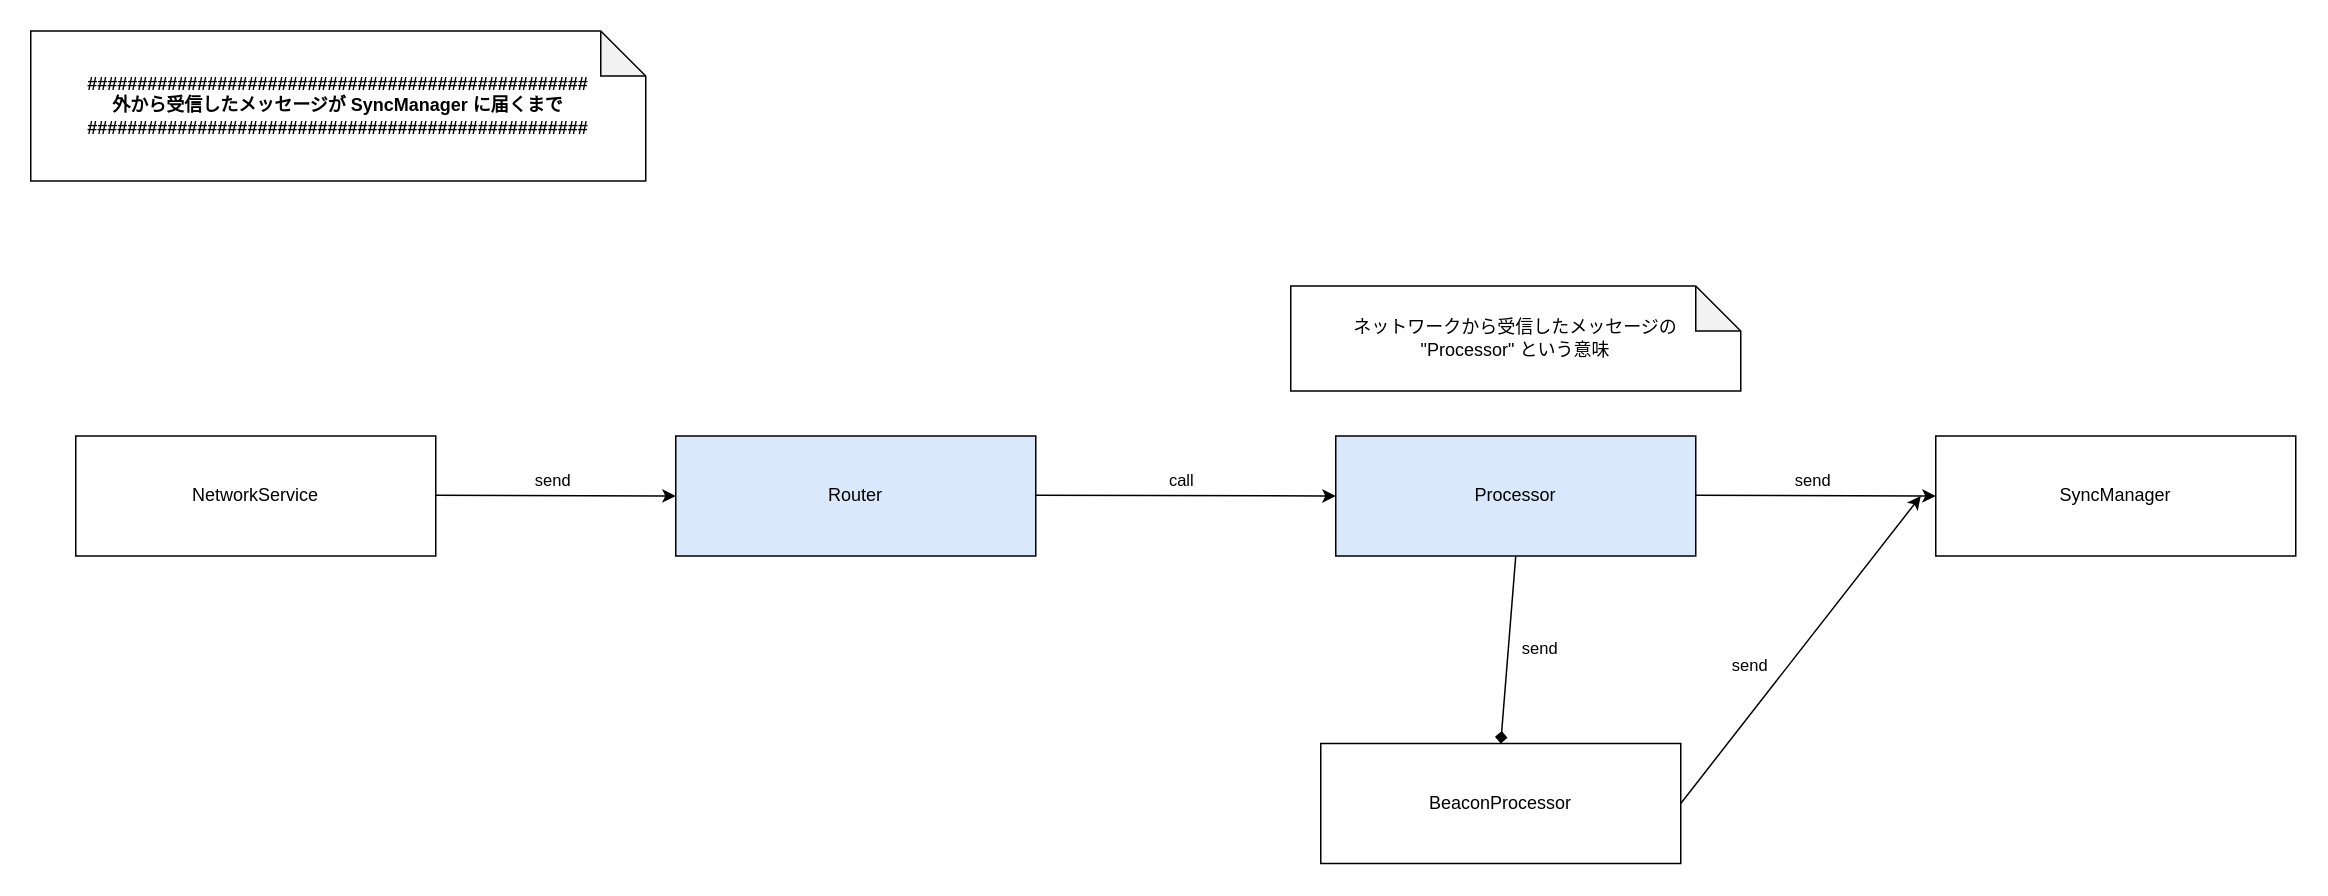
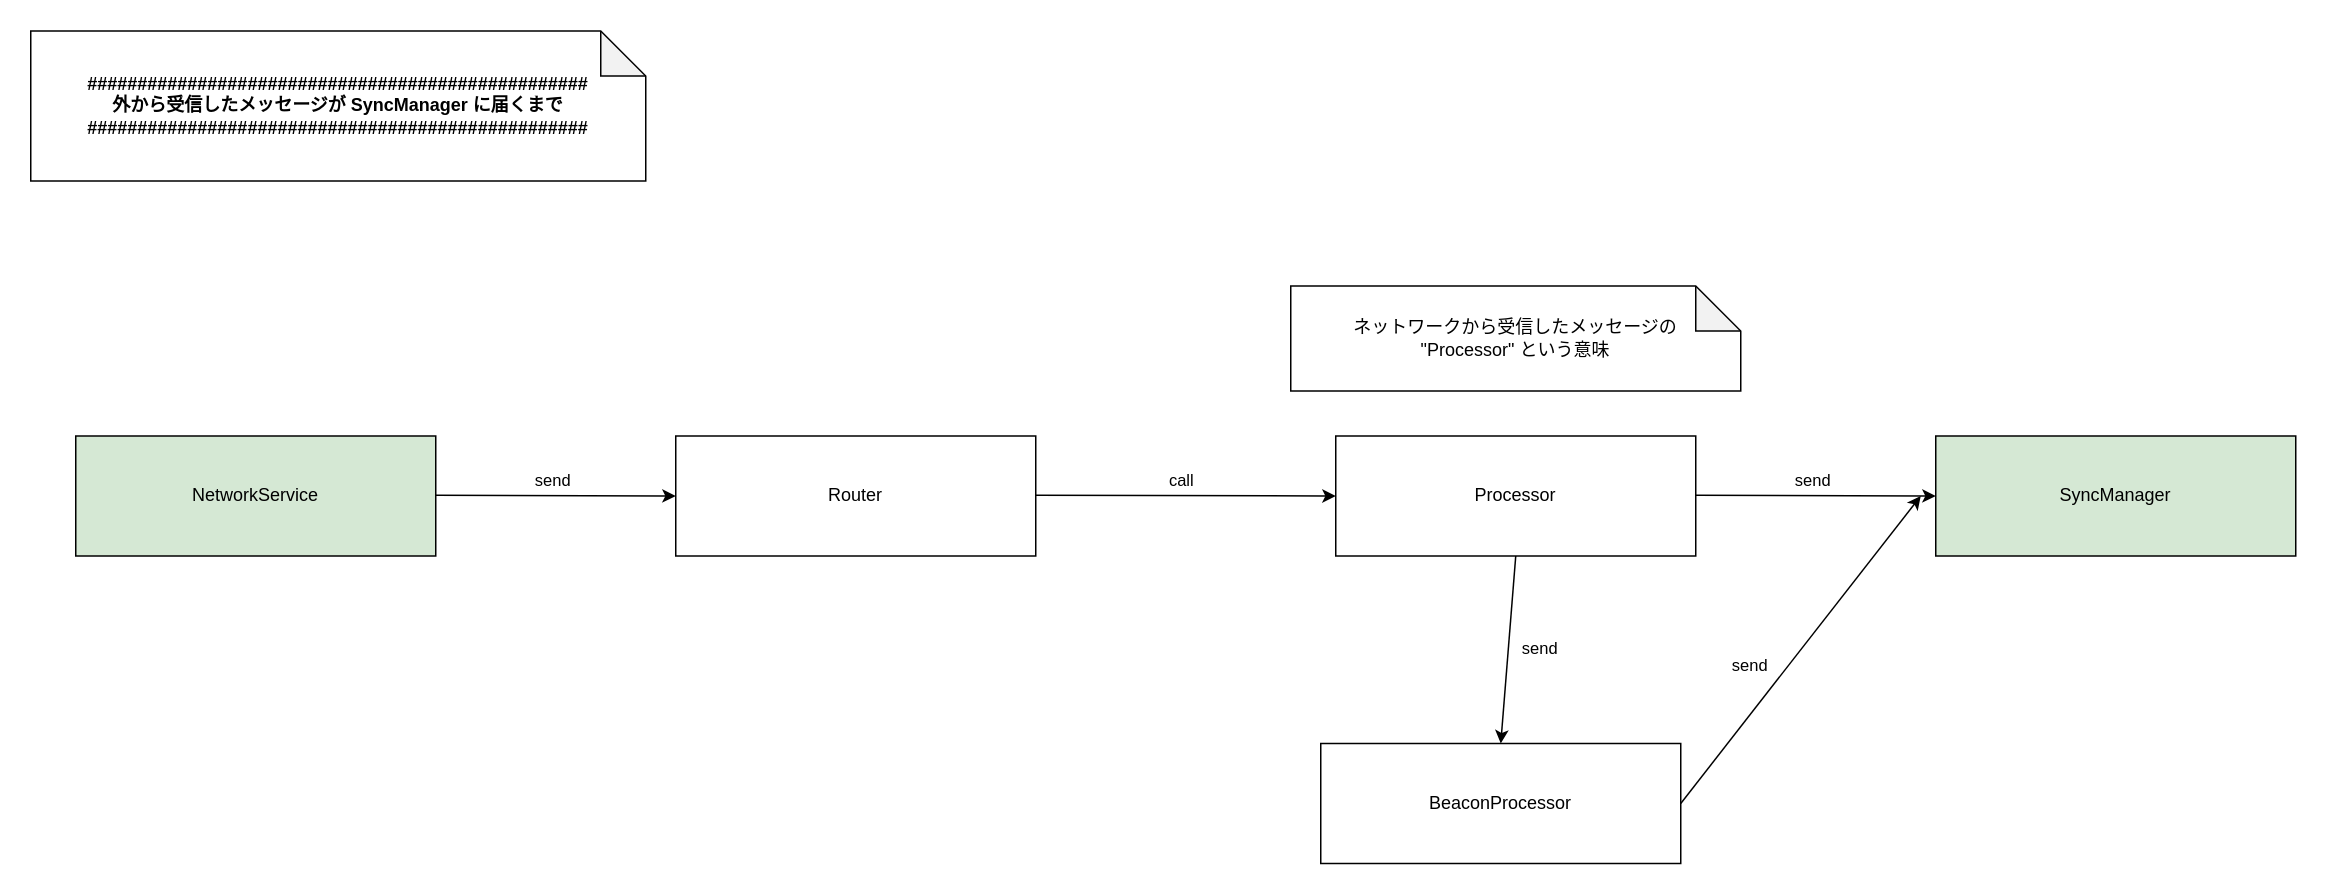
node "NetworkService": fillcolor #ffffff -> #d5e8d4
node "Router": fillcolor #dae8fc -> #ffffff
node "Processor": fillcolor #dae8fc -> #ffffff
node "SyncManager": fillcolor #ffffff -> #d5e8d4
edge "Processor" -> "BeaconProcessor": arrowhead diamond -> classic
